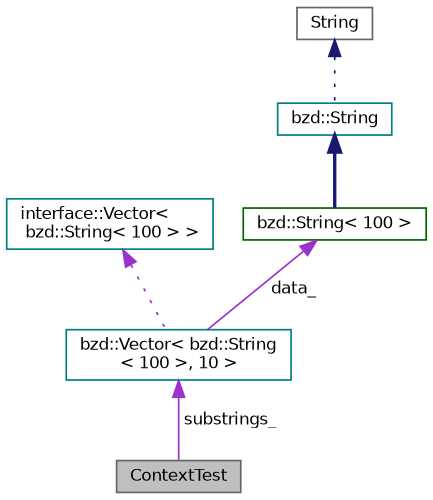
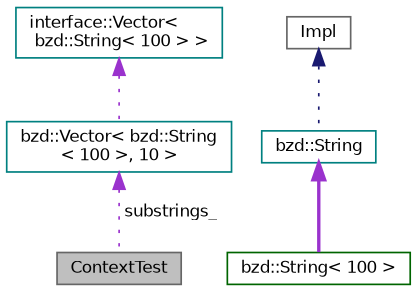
node "String": label "String" -> "Impl"
edge "bzd::String< 100 >" -> "bzd::String": color midnightblue -> darkorchid3
edge "bzd::Vector< bzd::String < 100 >, 10 >" -> "bzd::String< 100 >": removed, label "data_"
edge "ContextTest" -> "bzd::Vector< bzd::String < 100 >, 10 >": style solid -> dotted
